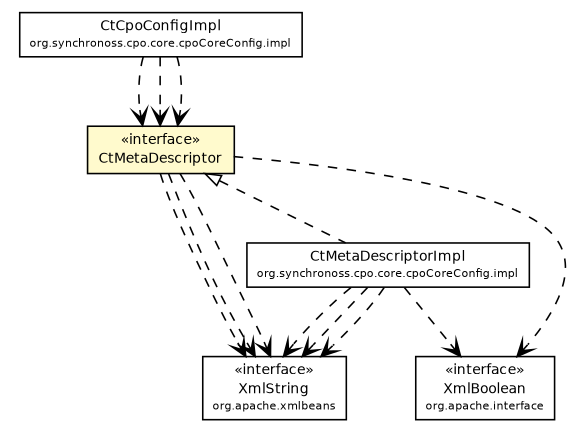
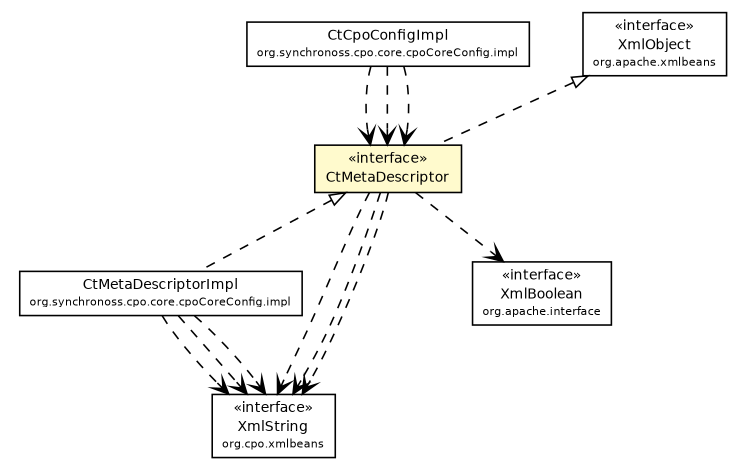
node "XmlObject": added
edge "CtMetaDescriptorImpl" -> "XmlBoolean": removed
node "XmlString": text "org.apache.xmlbeans" -> "org.cpo.xmlbeans"
